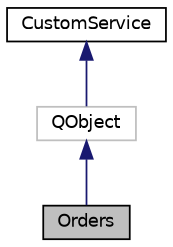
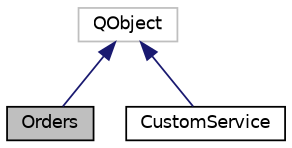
edge "QObject" -> "CustomService": reversed
